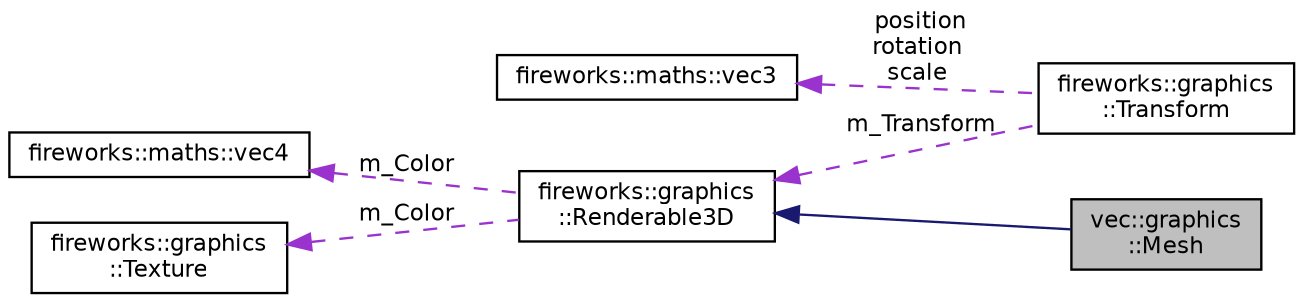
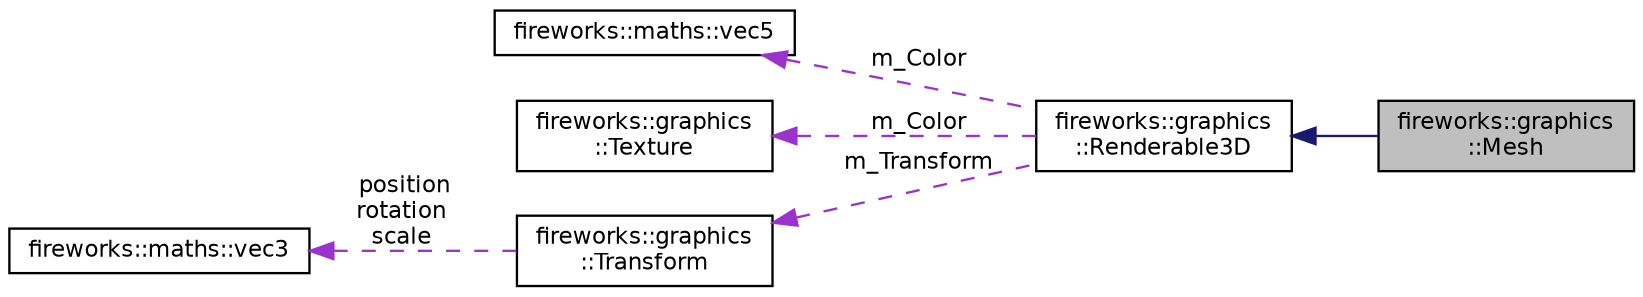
edge "fireworks::graphics ::Transform" -> "fireworks::graphics ::Renderable3D": reversed
node "fireworks::maths::vec4": label "fireworks::maths::vec4" -> "fireworks::maths::vec5"
node "vec::graphics ::Mesh": label "vec::graphics ::Mesh" -> "fireworks::graphics ::Mesh"
